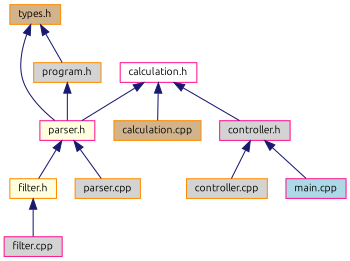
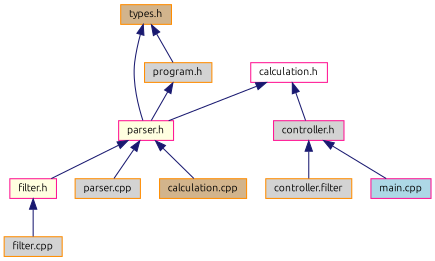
edge "calculation.cpp" -> "calculation.h": now "calculation.cpp" -> "parser.h"
node "filter.h": color darkorange -> deeppink
node "controller.cpp": label "controller.cpp" -> "controller.filter"
node "filter.cpp": color deeppink -> darkorange
